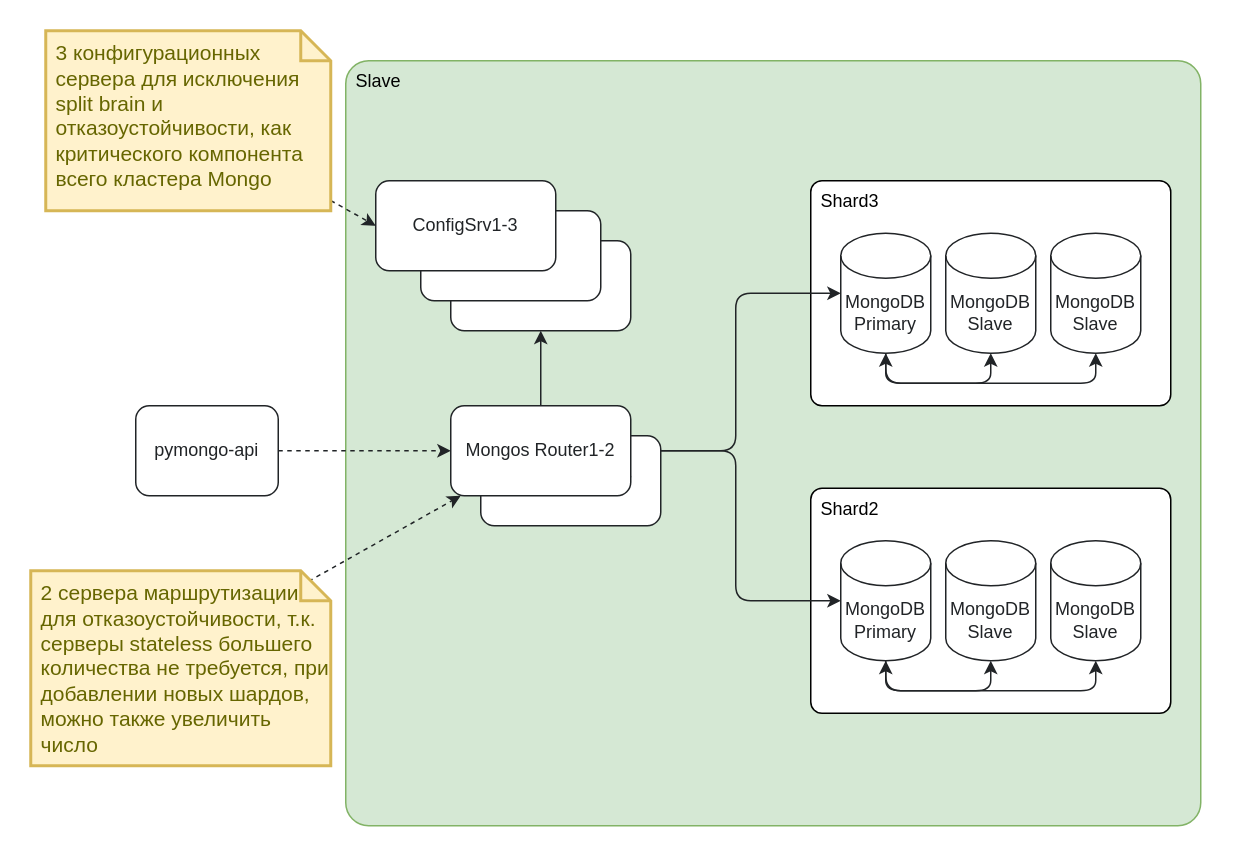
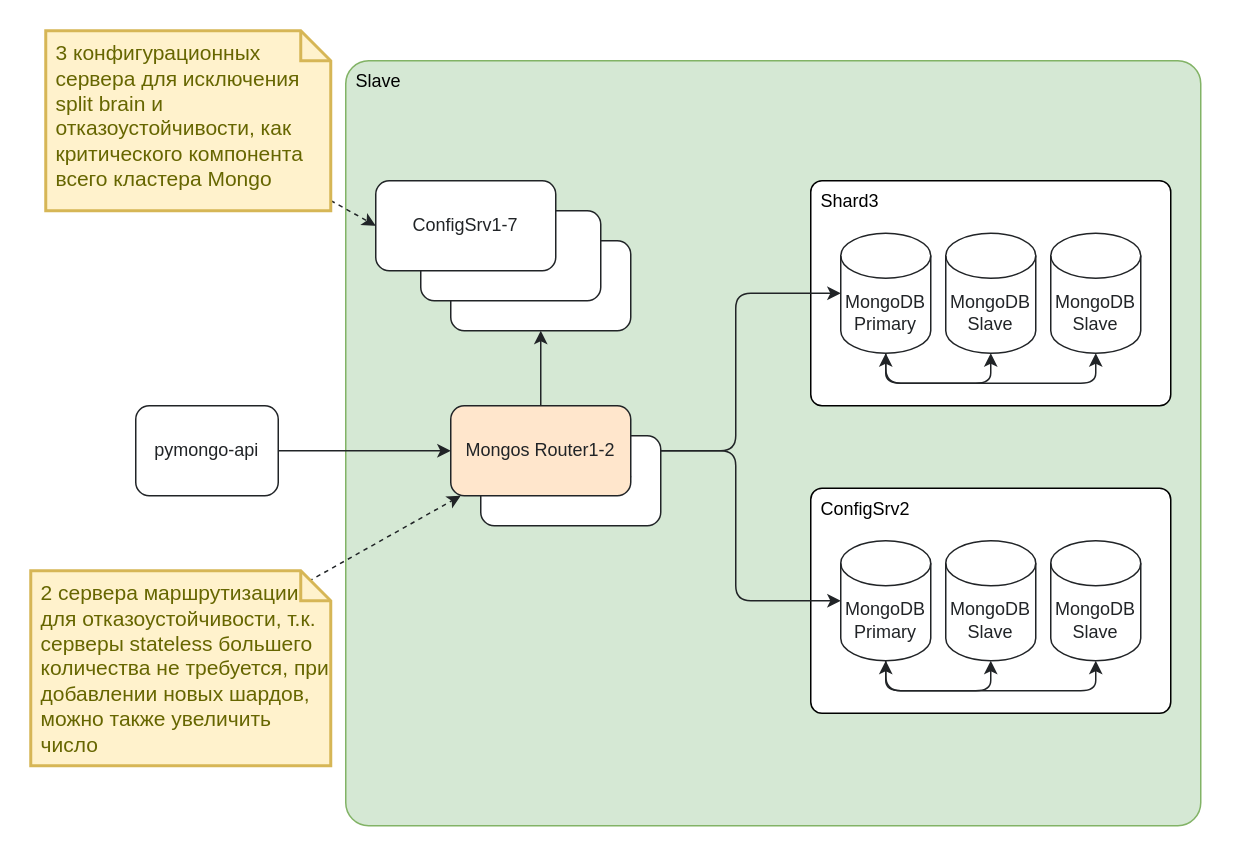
node "ConfigSrv1-3": label "ConfigSrv1-3" -> "ConfigSrv1-7"
edge "pymongo-api" -> "Mongos Router1-2": style dashed -> solid
node "Mongos Router1-2": fillcolor #ffffff -> #ffe6cc
node "Shard2": label "Shard2" -> "ConfigSrv2"
